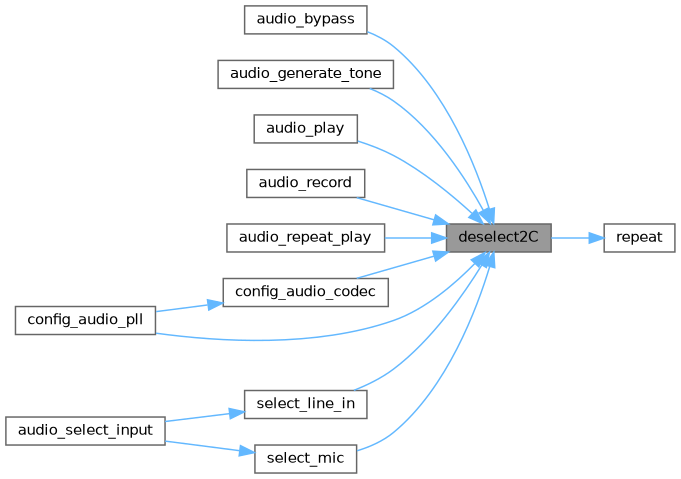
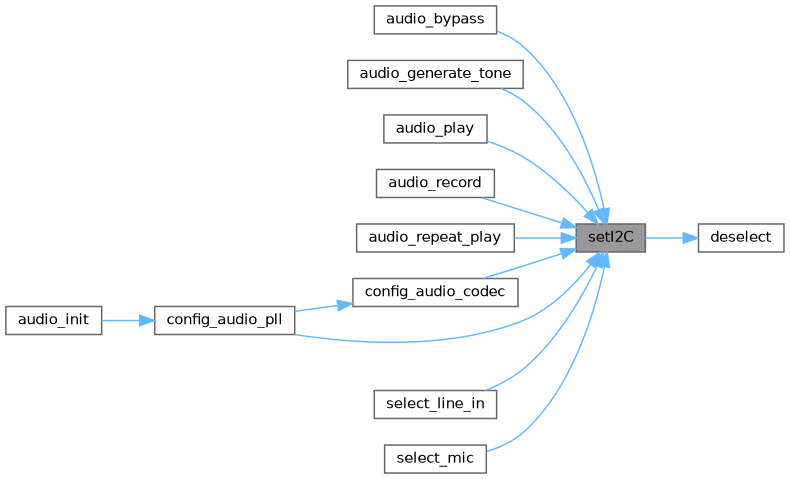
node "deselect2C": label "deselect2C" -> "setI2C"
node "repeat": label "repeat" -> "deselect"
node "audio_init": added
node "audio_select_input": removed
